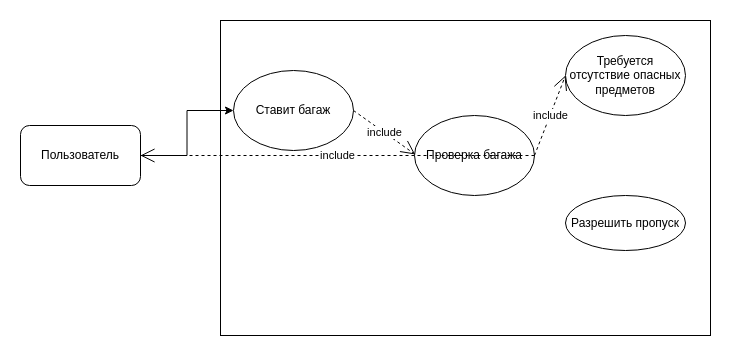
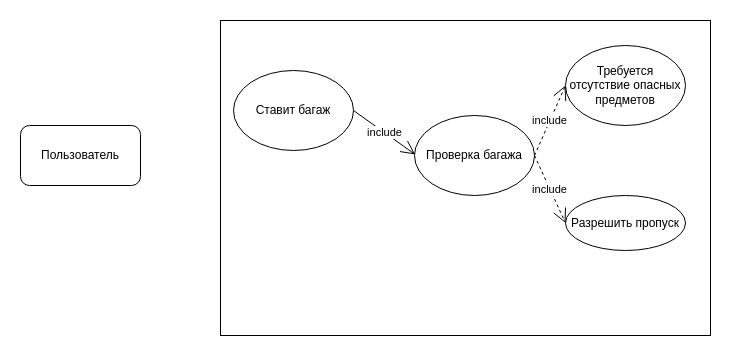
node "Требуется отсутствие опасных предметов": moved (626, 76) -> (626, 86)
edge "Пользователь" -> "Ставит багаж": removed
edge "Ставит багаж" -> "Проверка багажа": style dashed -> solid
edge "Проверка багажа" -> "Пользователь": now "Проверка багажа" -> "Разрешить пропуск"
